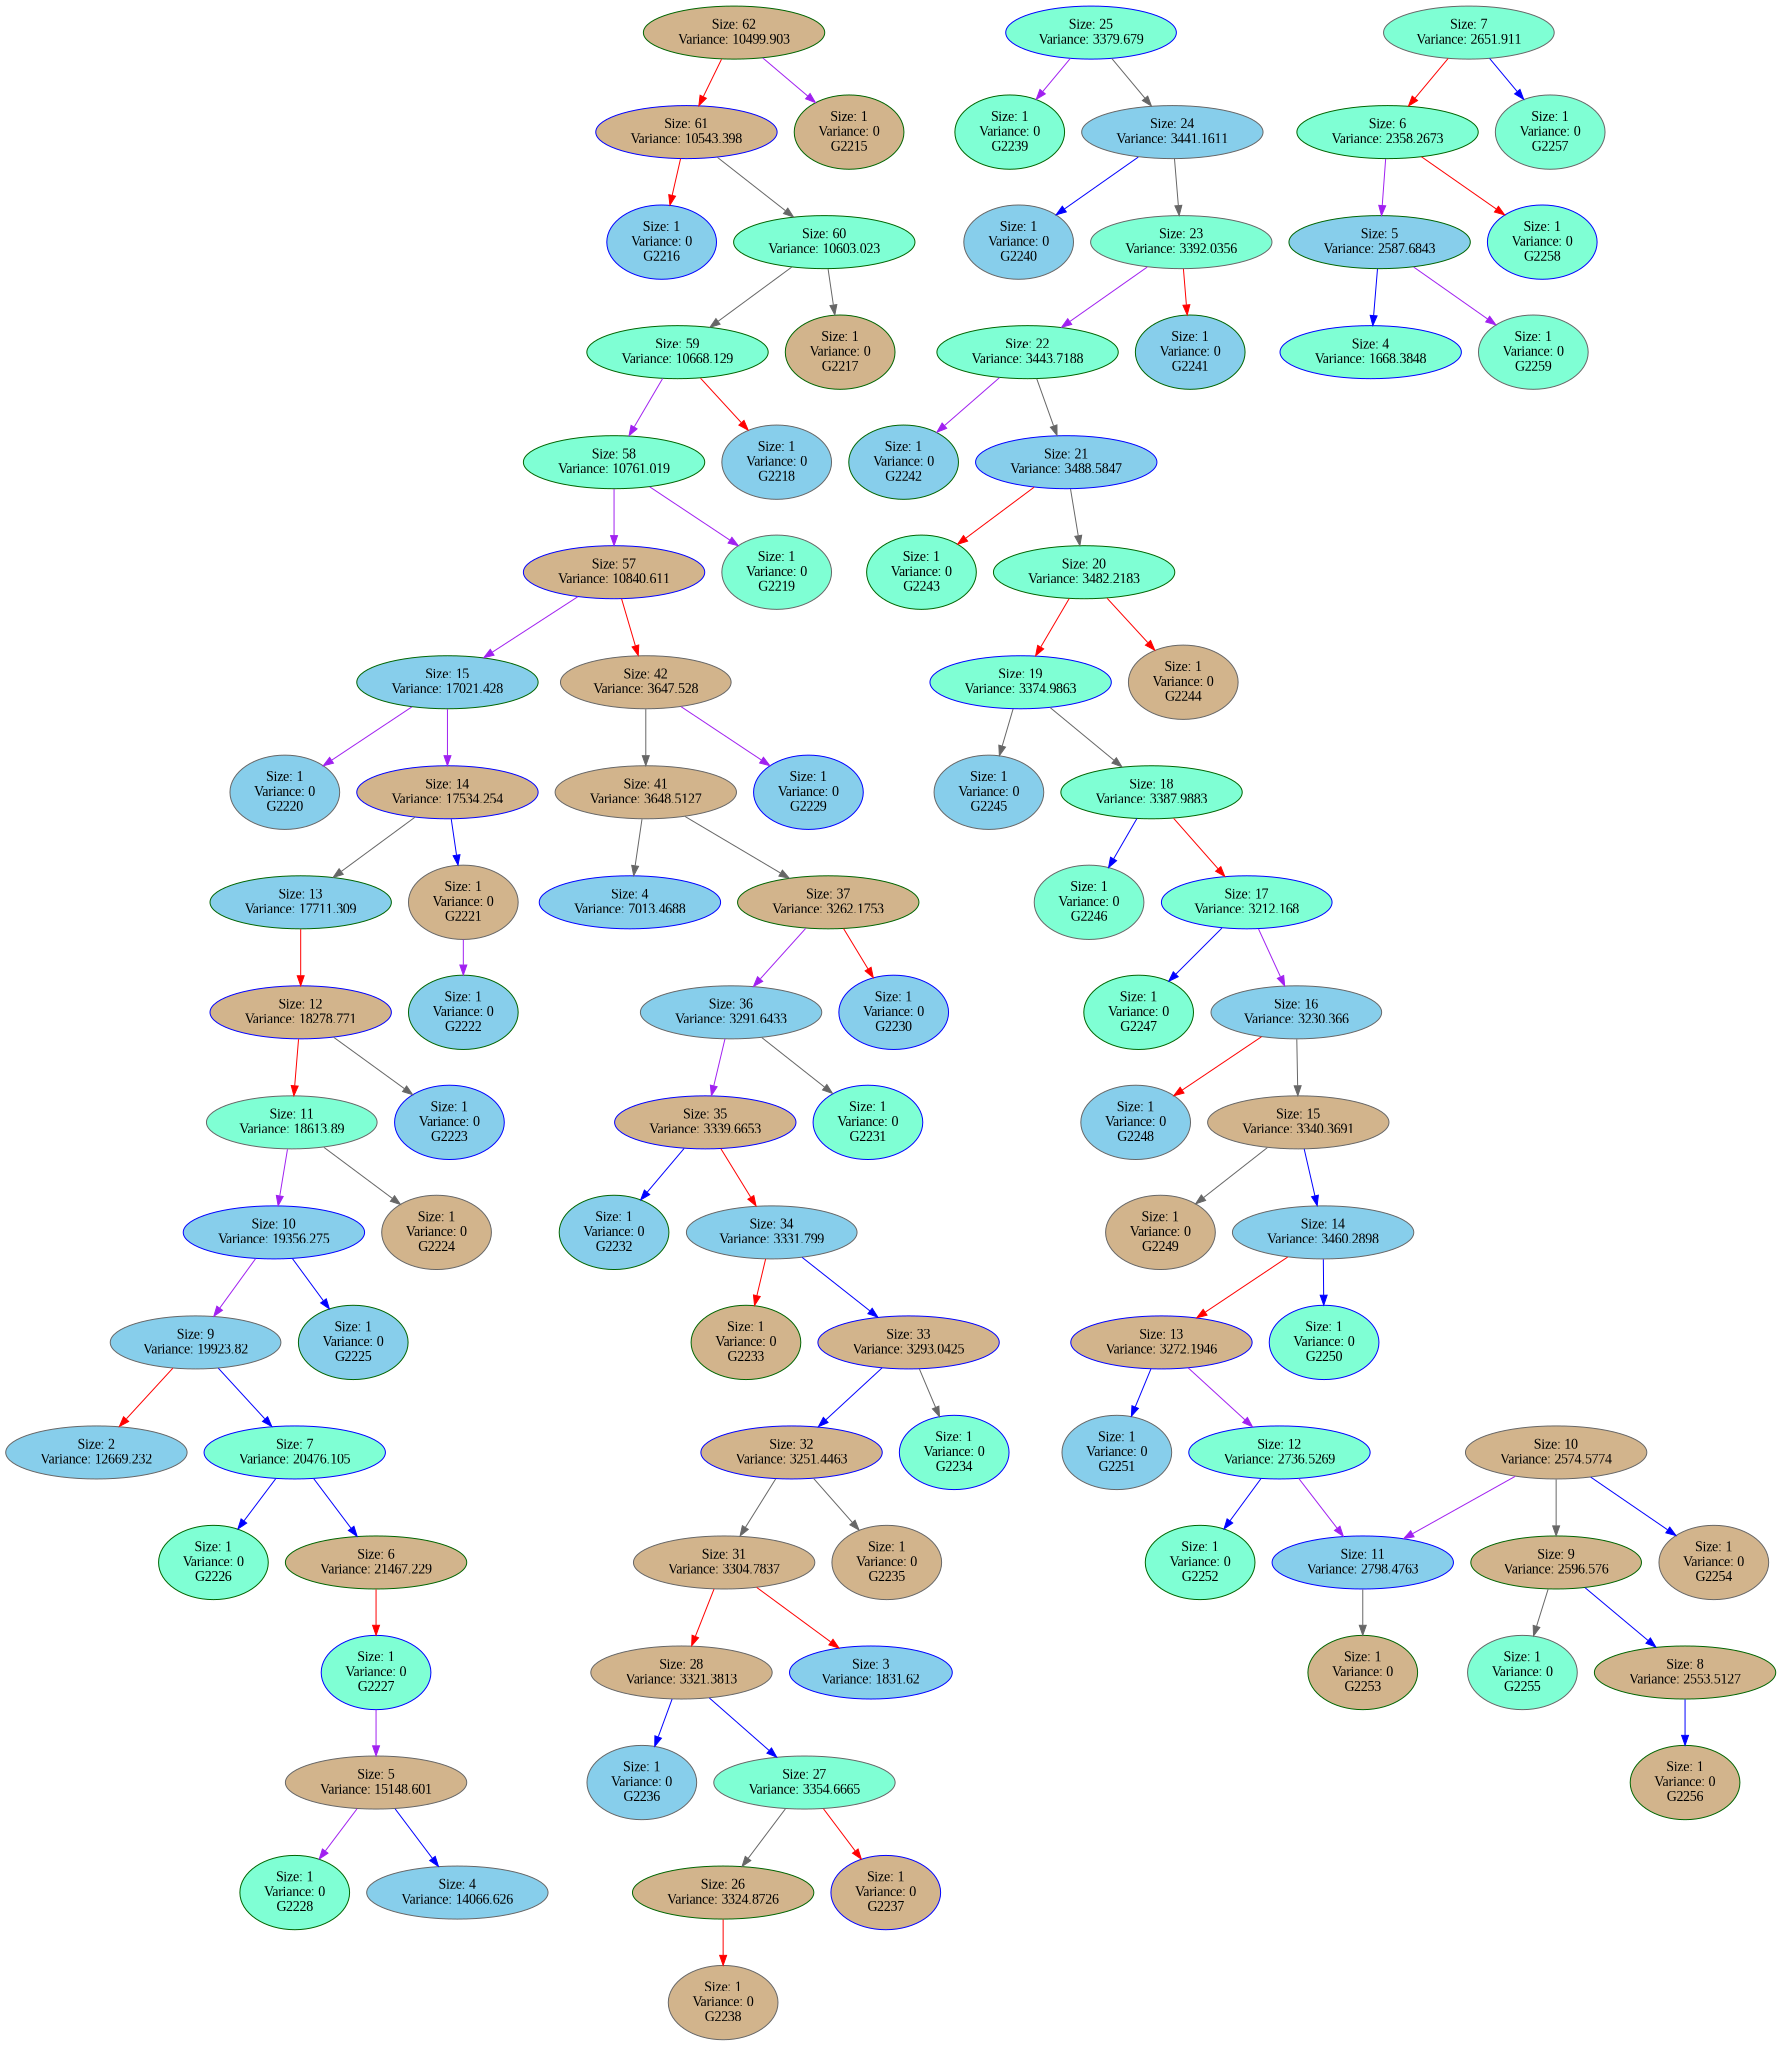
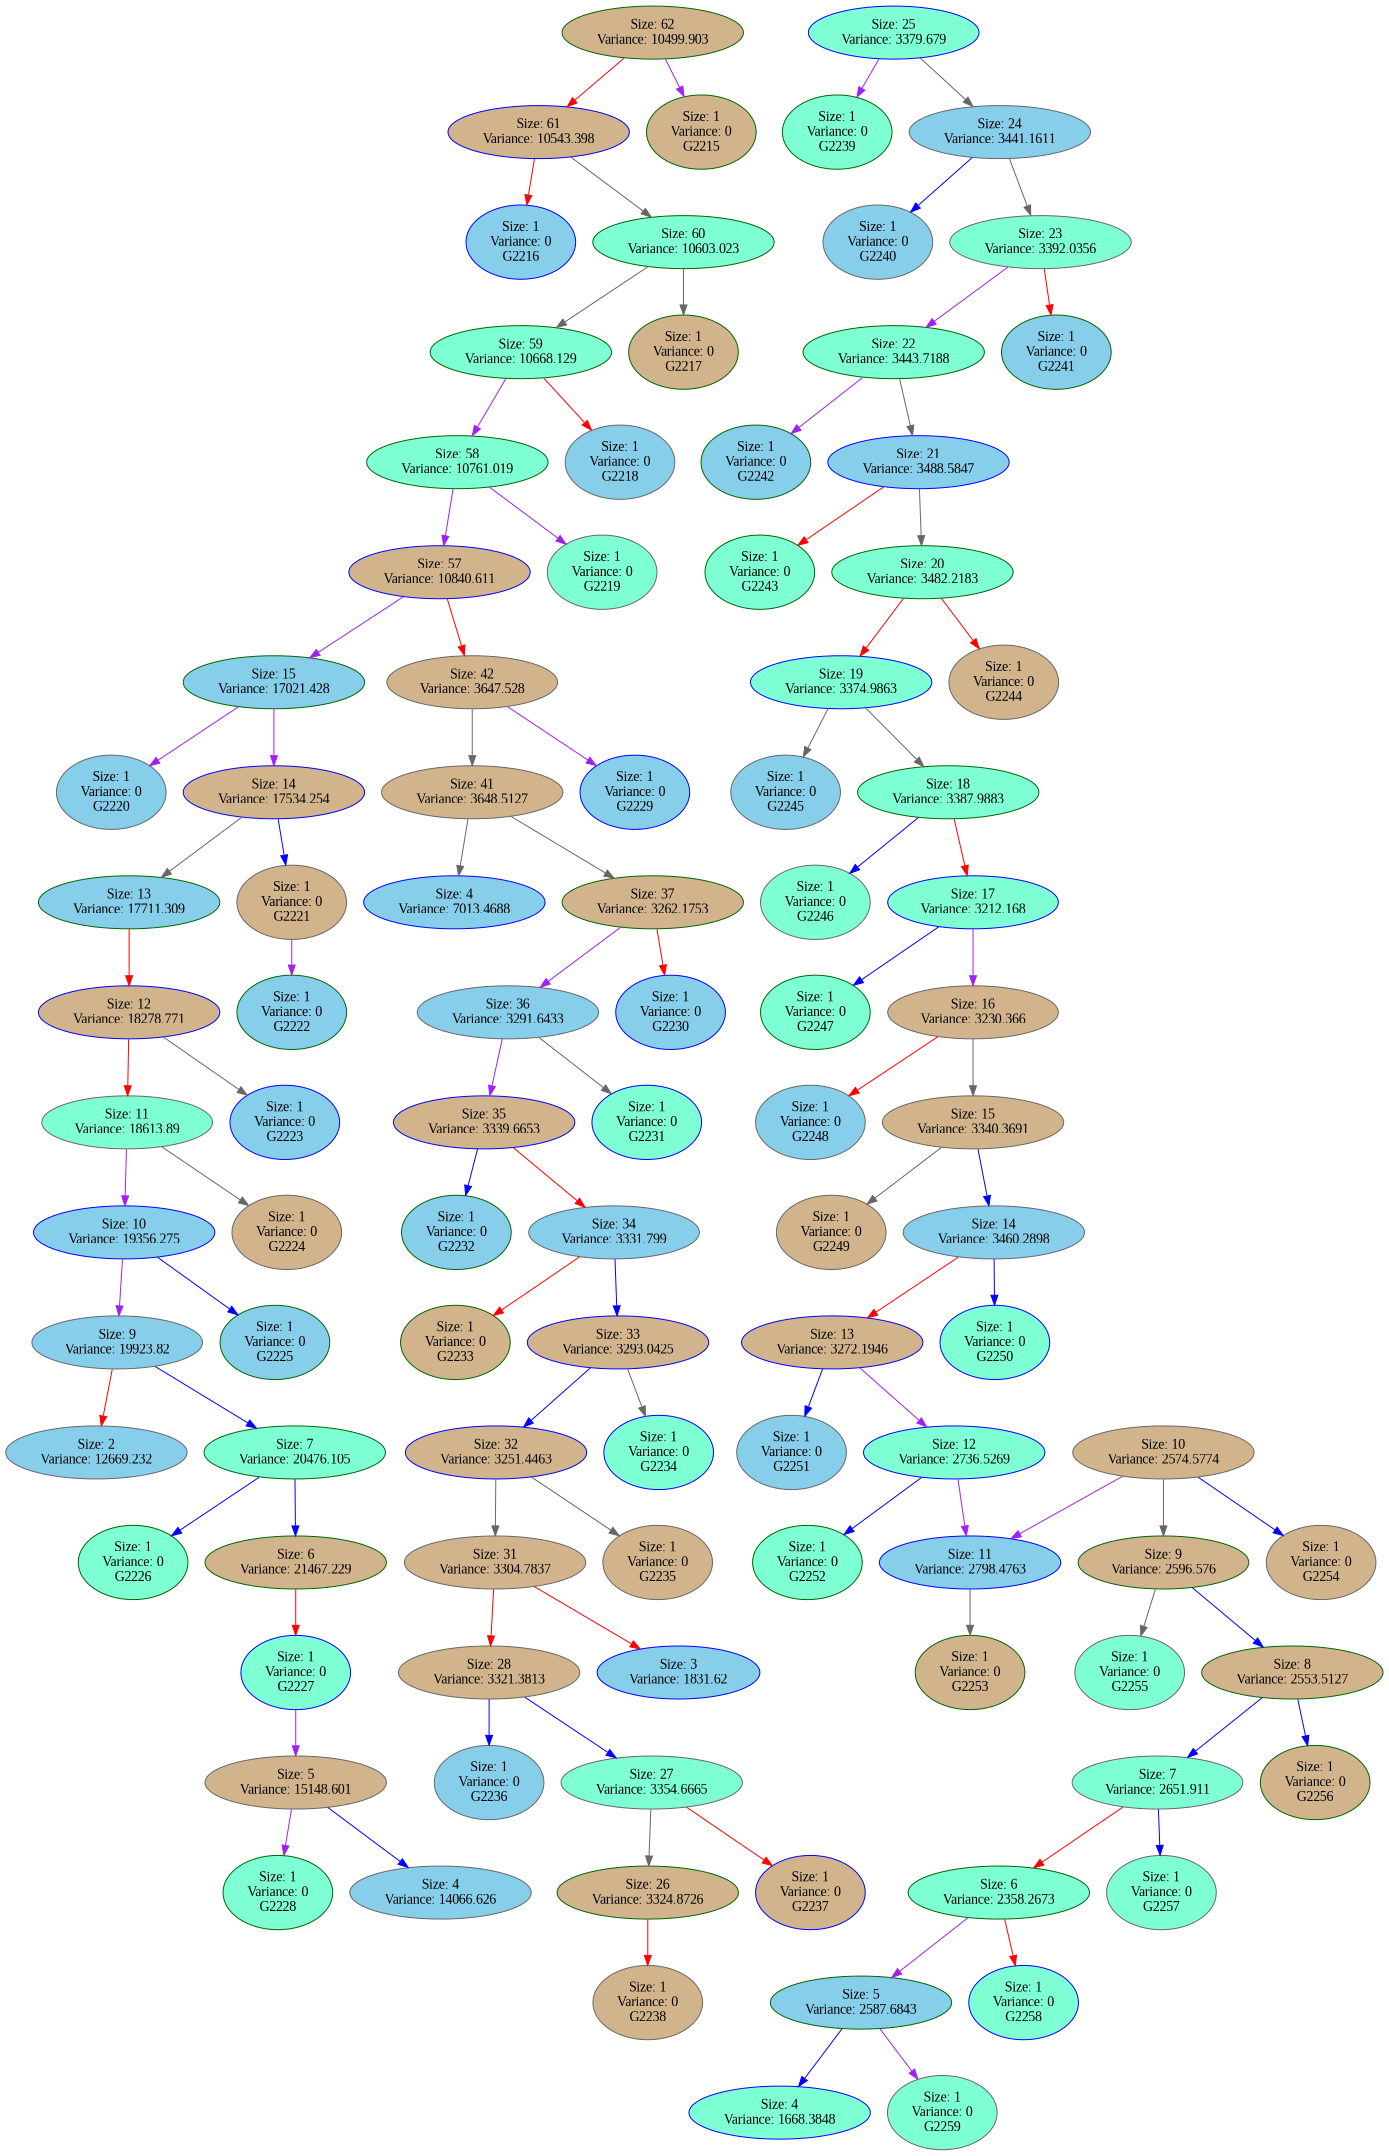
node "Size: 16 Variance: 3230.366": fillcolor skyblue -> tan
node "Size: 7 Variance: 20476.105": color blue -> darkgreen
edge "Size: 8 Variance: 2553.5127" -> "Size: 7 Variance: 2651.911": added
